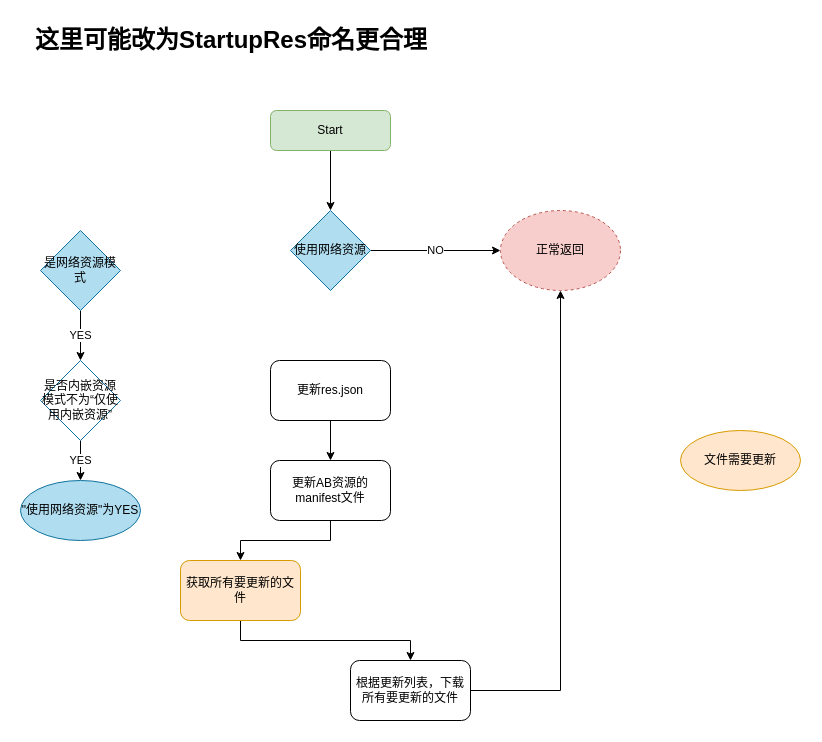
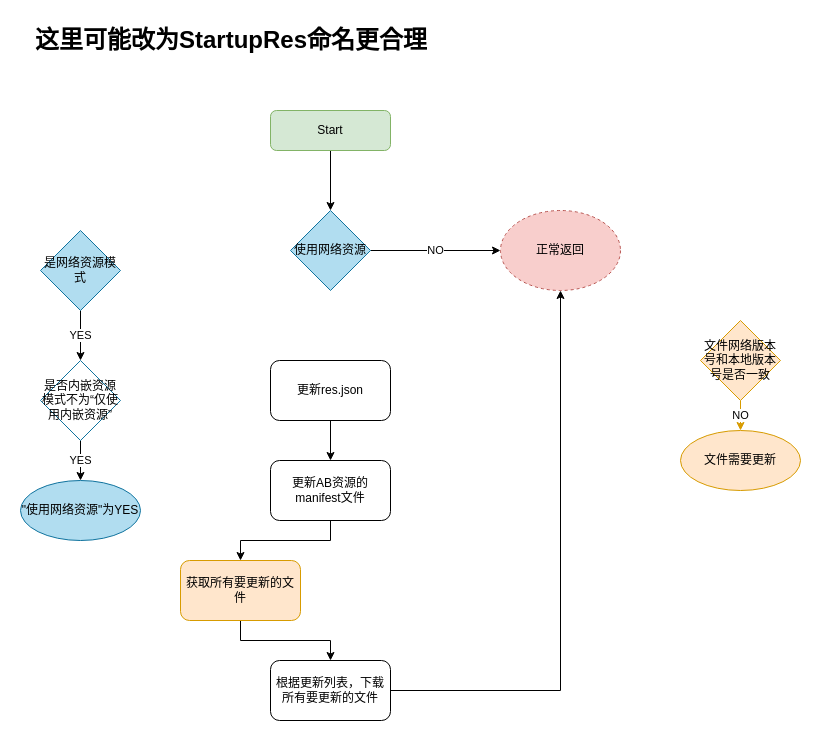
node "文件网络版本号和本地版本号是否一致": added
edge "文件网络版本号和本地版本号是否一致" -> "文件需要更新": added, label "NO"
node "根据更新列表，下载所有要更新的文件": moved (411, 691) -> (331, 691)
